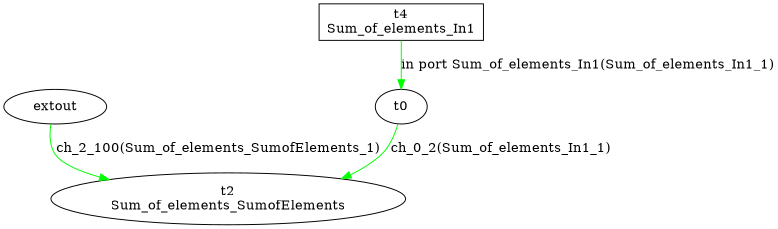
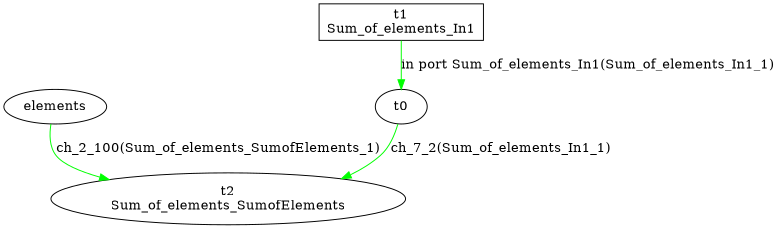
node "t4 Sum_of_elements_In1": label "t4 Sum_of_elements_In1" -> "t1 Sum_of_elements_In1"
node "extout": label "extout" -> "elements"
edge "t0" -> "t2 Sum_of_elements_SumofElements": label "ch_0_2(Sum_of_elements_In1_1)" -> "ch_7_2(Sum_of_elements_In1_1)"
